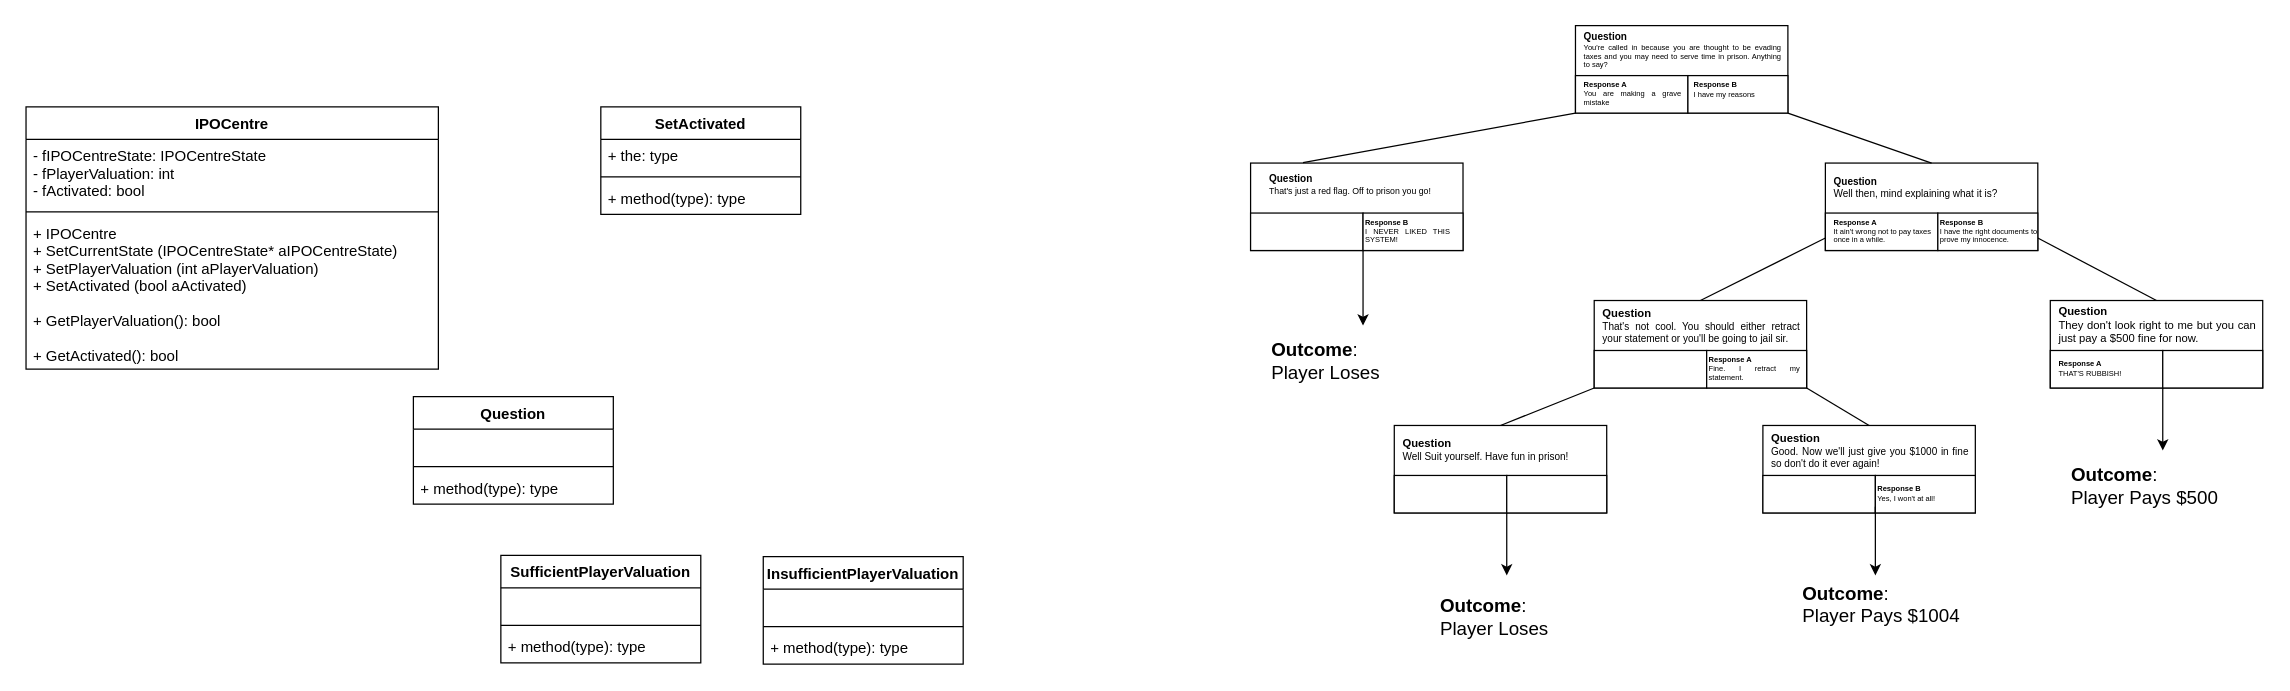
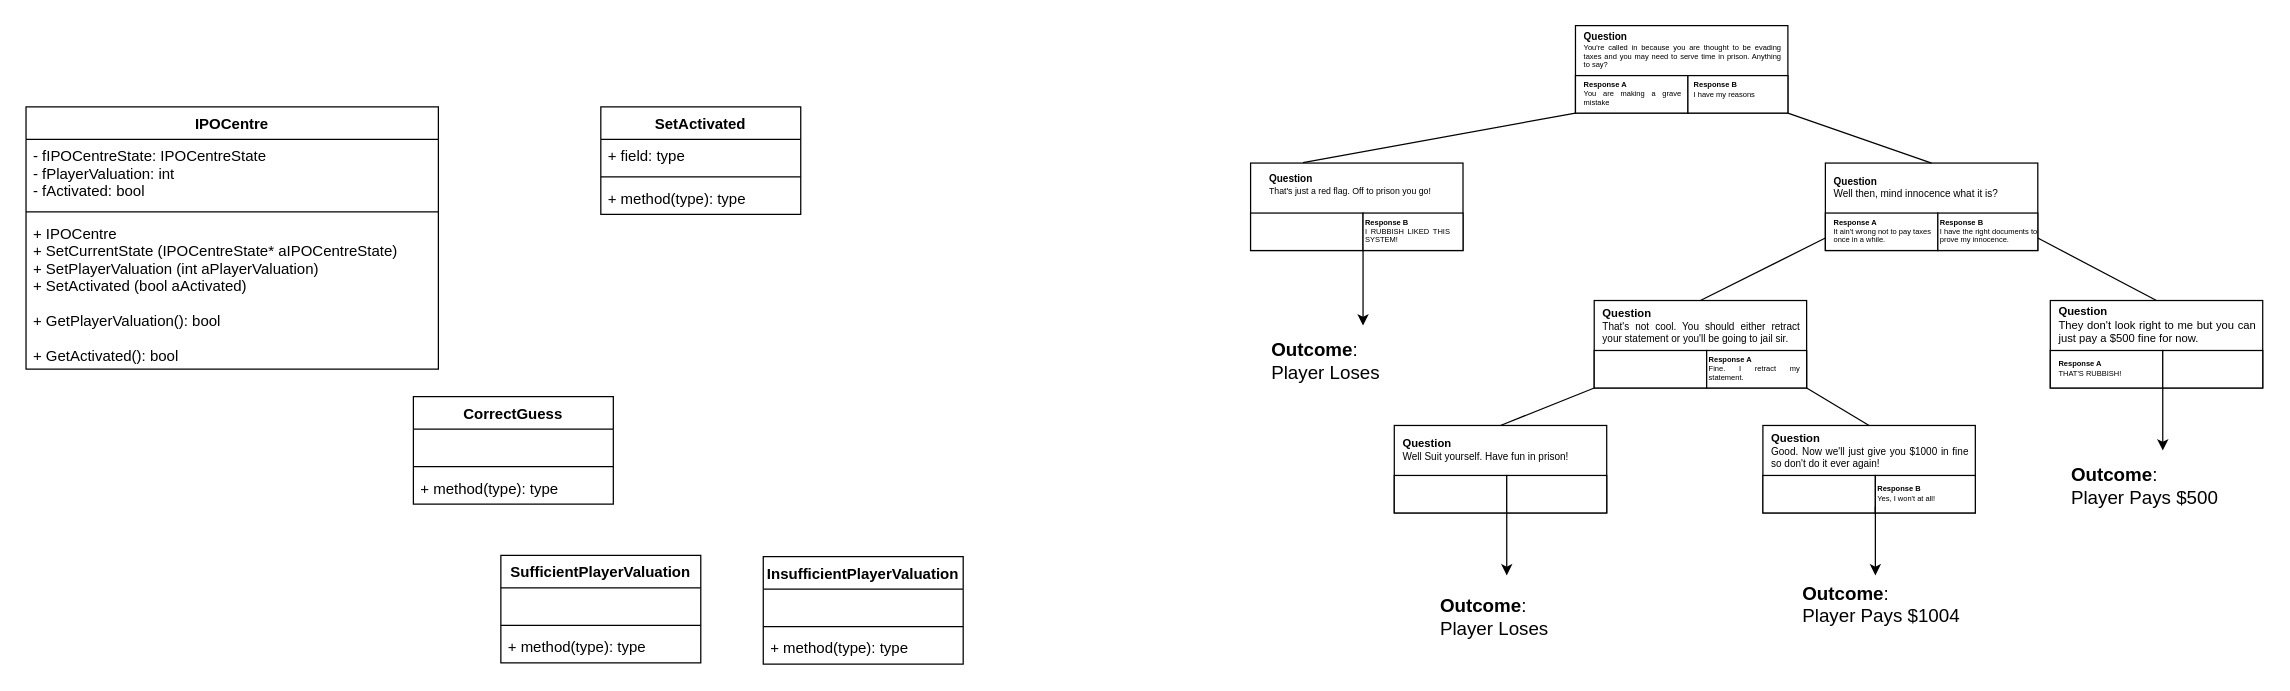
node "+ the: type": label "+ the: type" -> "+ field: type"
node "Question Well then, mind explaining what it is?": label "Question Well then, mind explaining what it is?" -> "Question Well then, mind innocence what it is?"
node "Response B I NEVER LIKED THIS SYSTEM!": label "Response B I NEVER LIKED THIS SYSTEM!" -> "Response B I RUBBISH LIKED THIS SYSTEM!"
node "Question": label "Question" -> "CorrectGuess"
